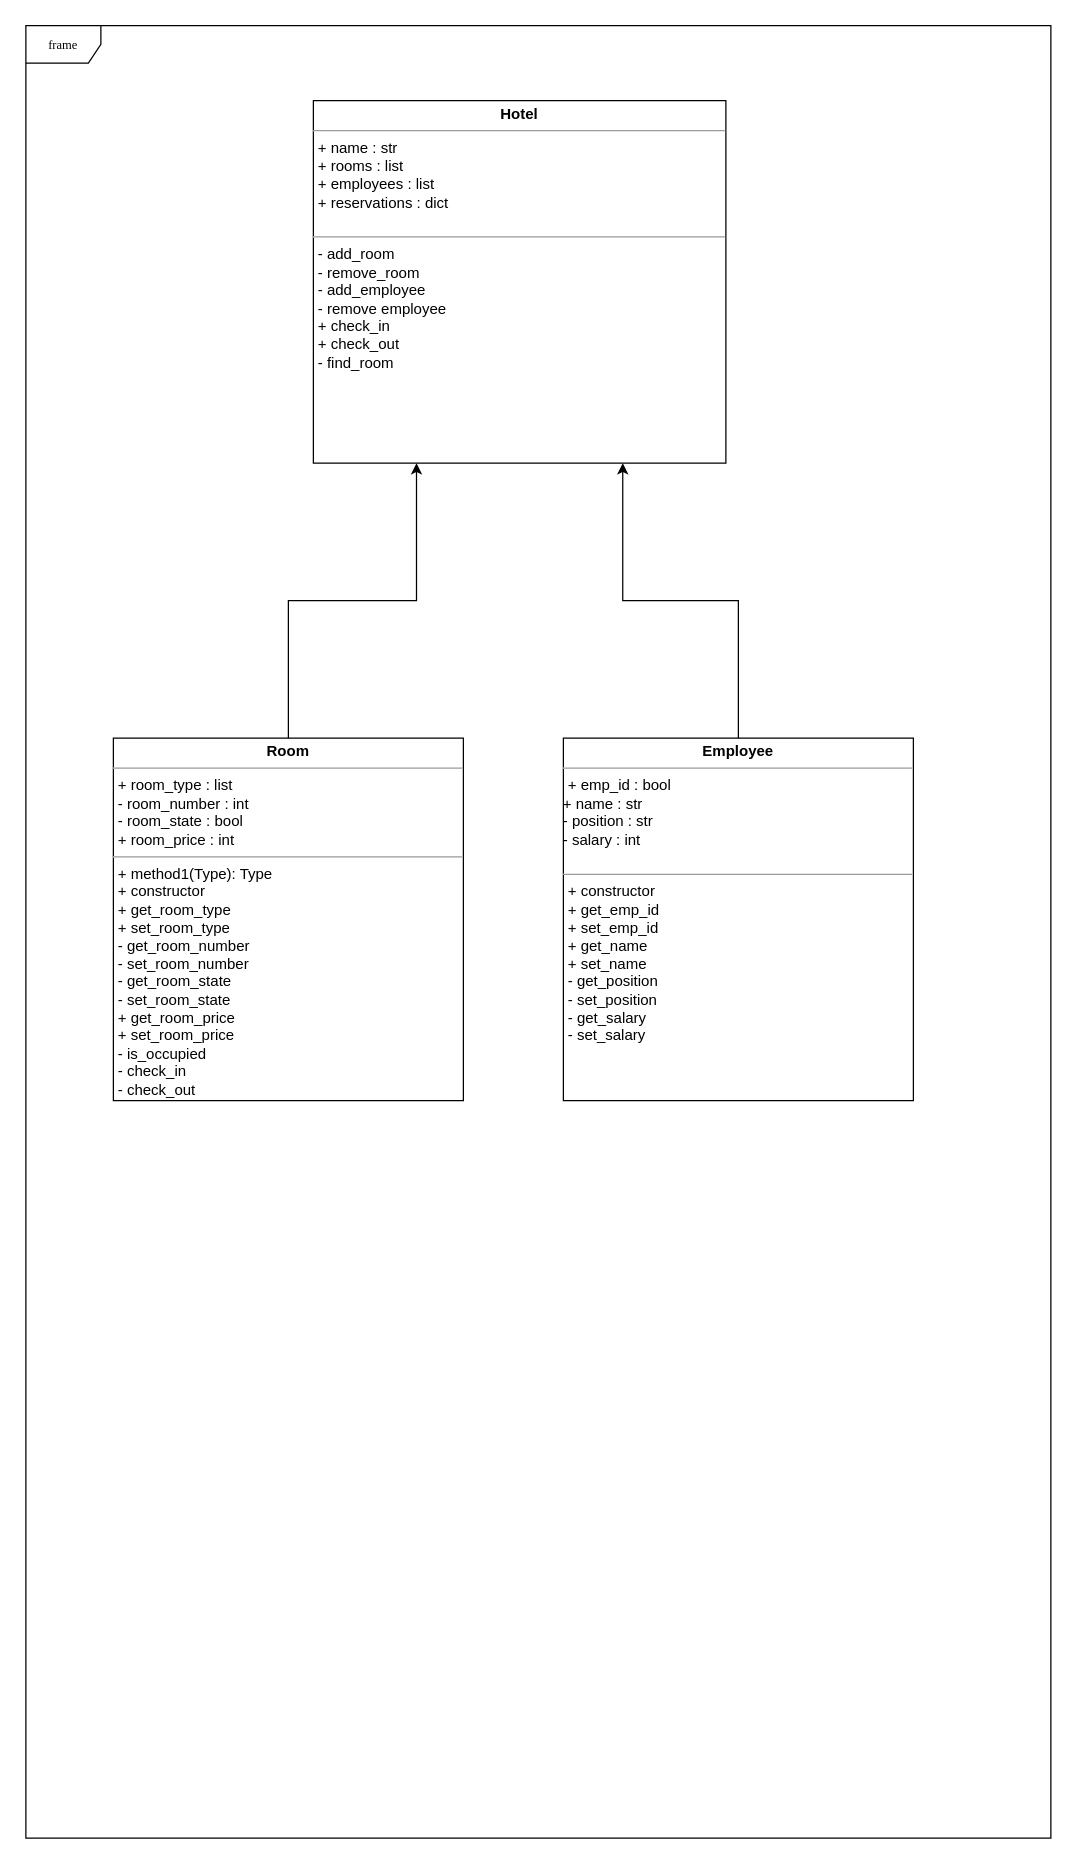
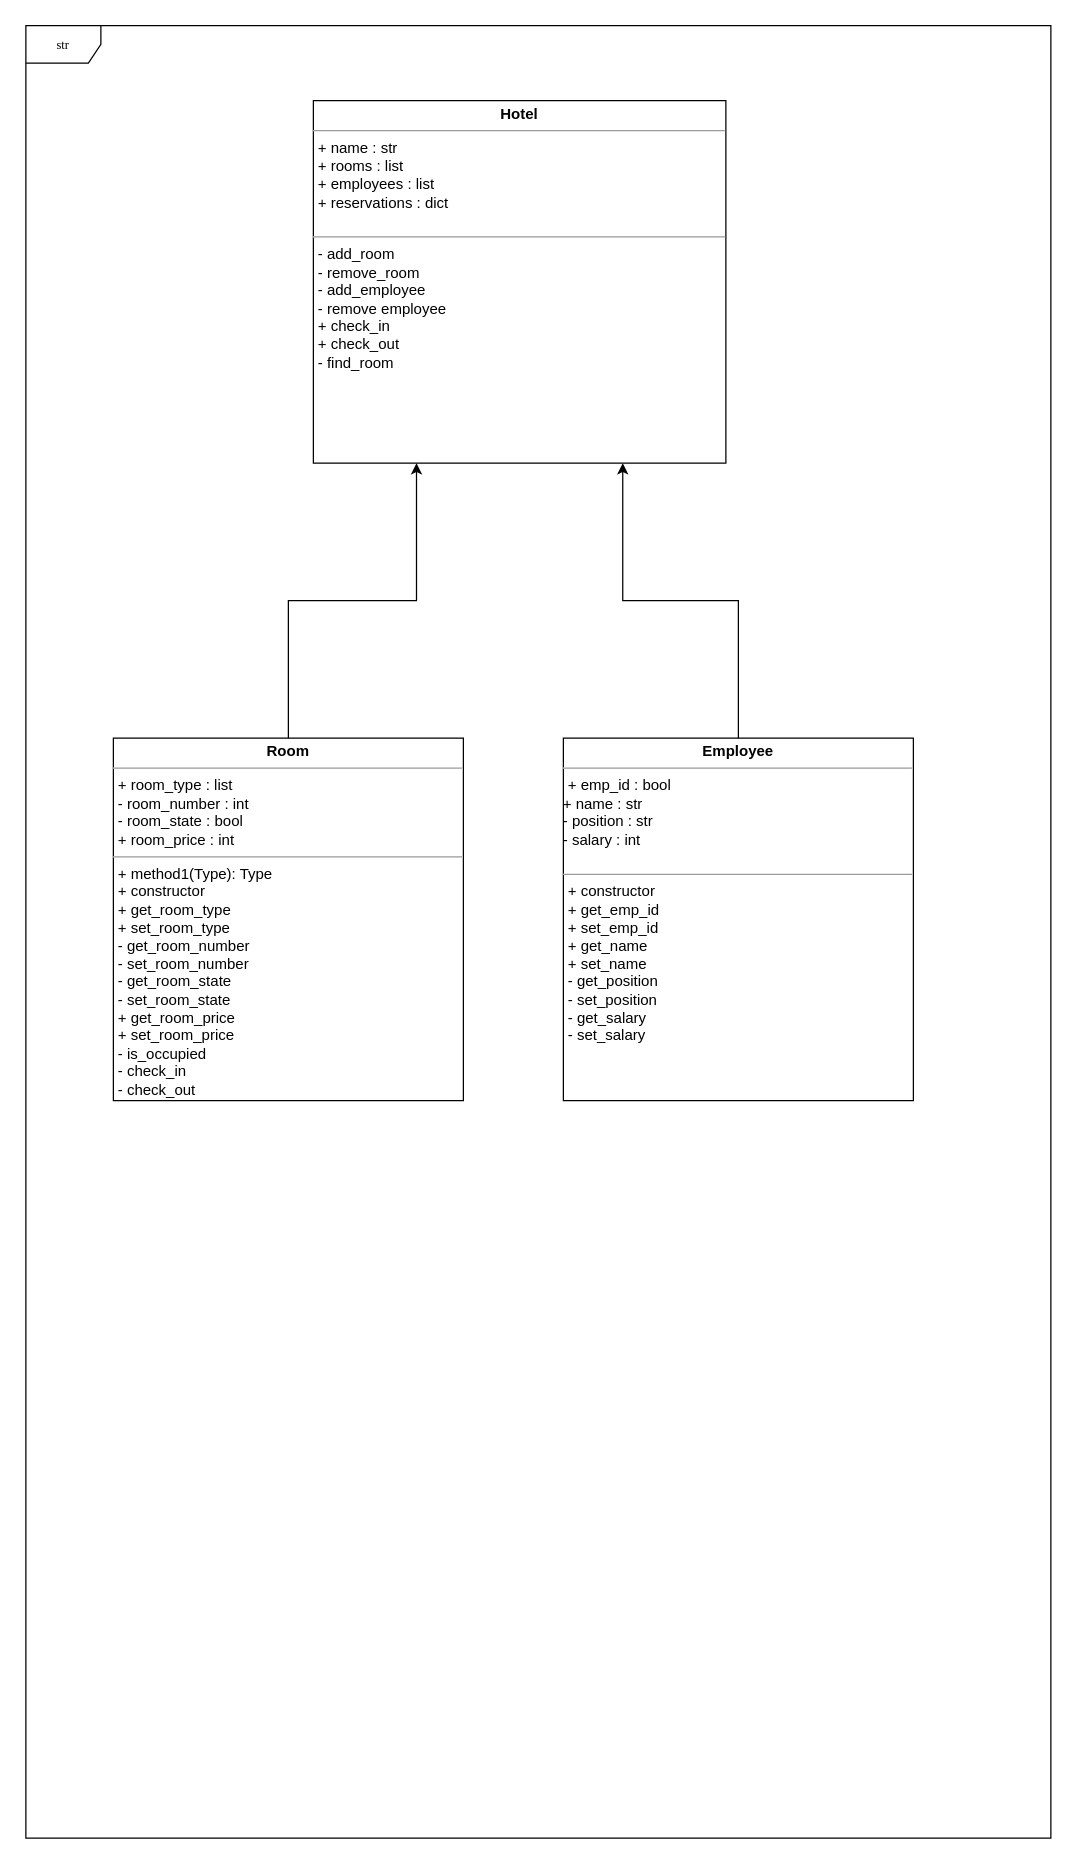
node "frame": label "frame" -> "str"
